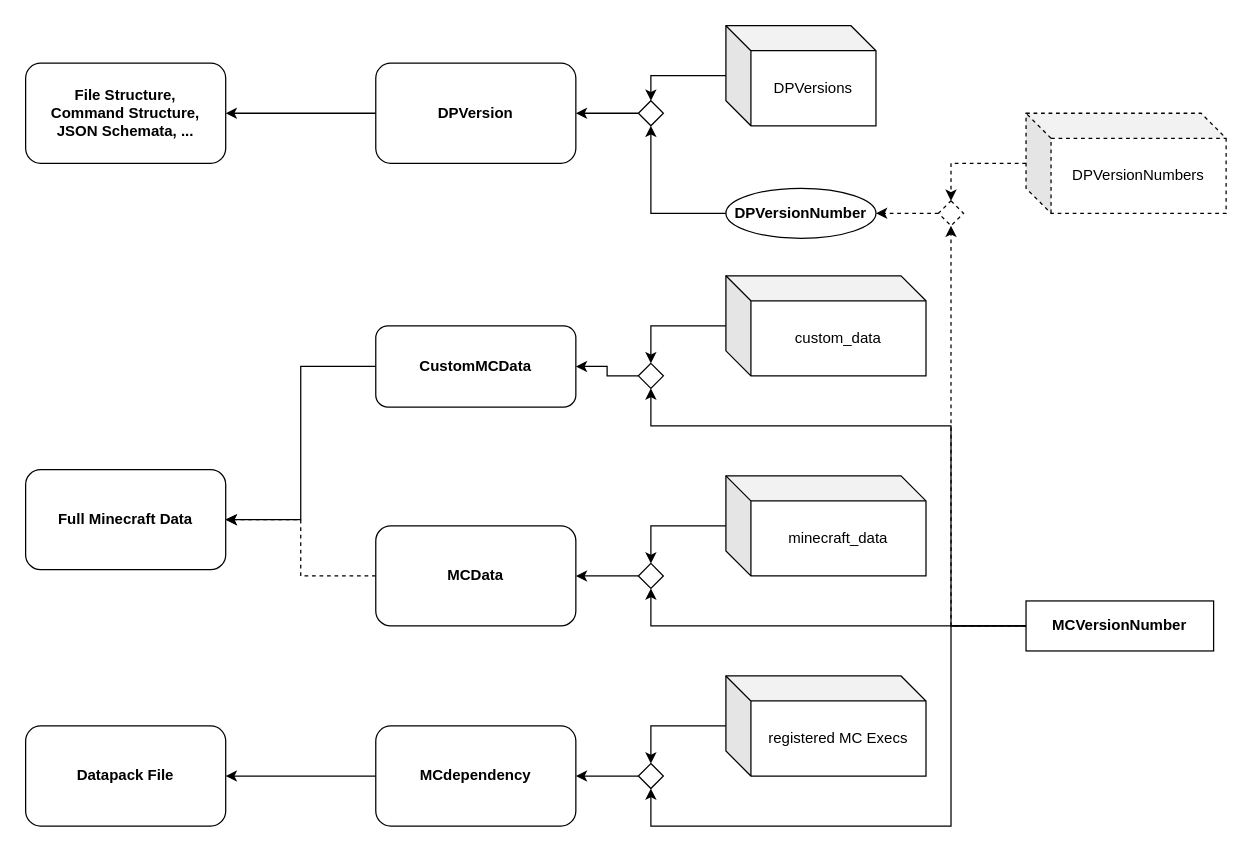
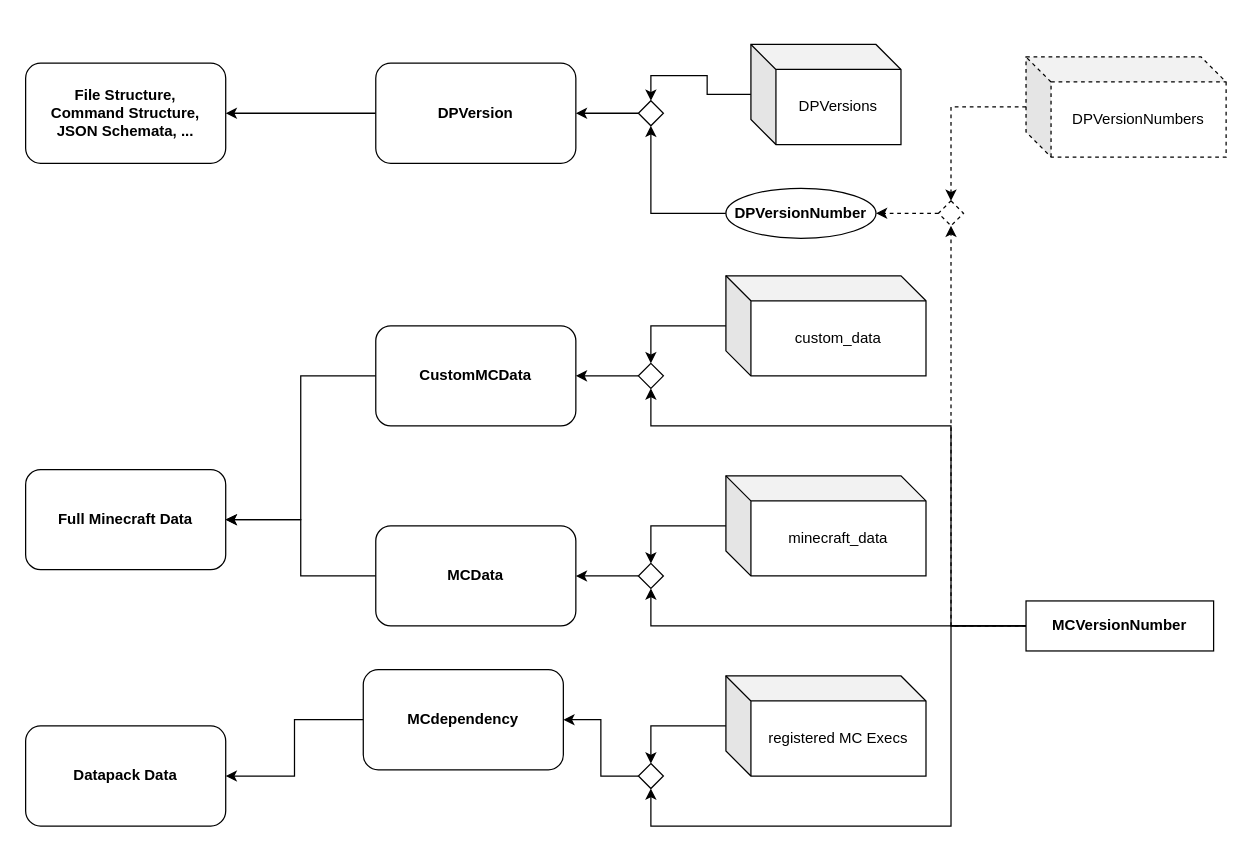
node "DPVersions": moved (801, 76) -> (826, 94)
node "DPVersionNumbers": moved (1126, 163) -> (1126, 107)
node "CustomMCData": size 200x81 -> 200x100
edge "MCData" -> "Full Minecraft Data": style dashed -> solid
node "Datapack File": label "Datapack File" -> "Datapack Data"
node "MCdependency": moved (476, 776) -> (463, 719)
